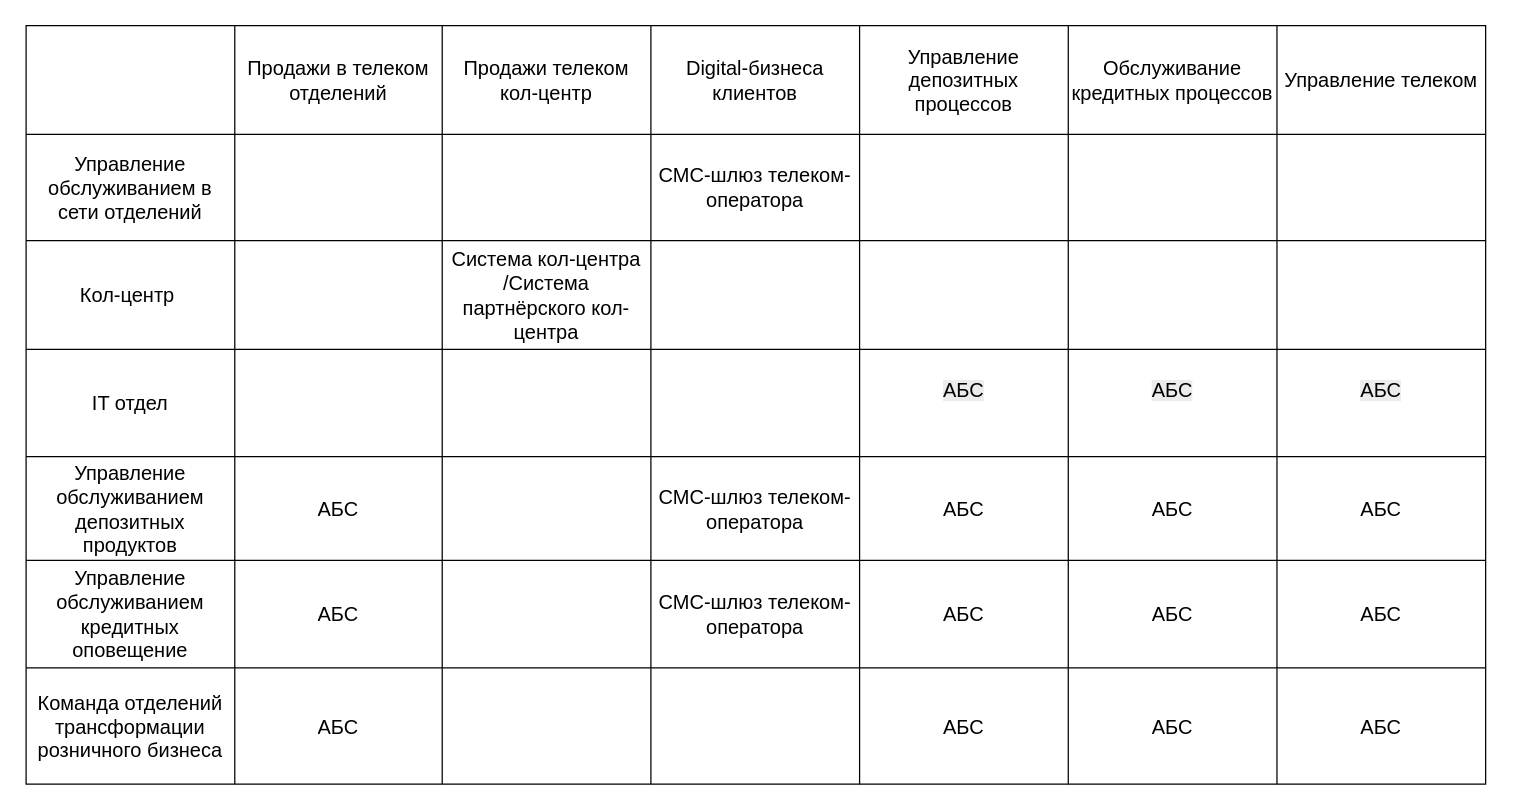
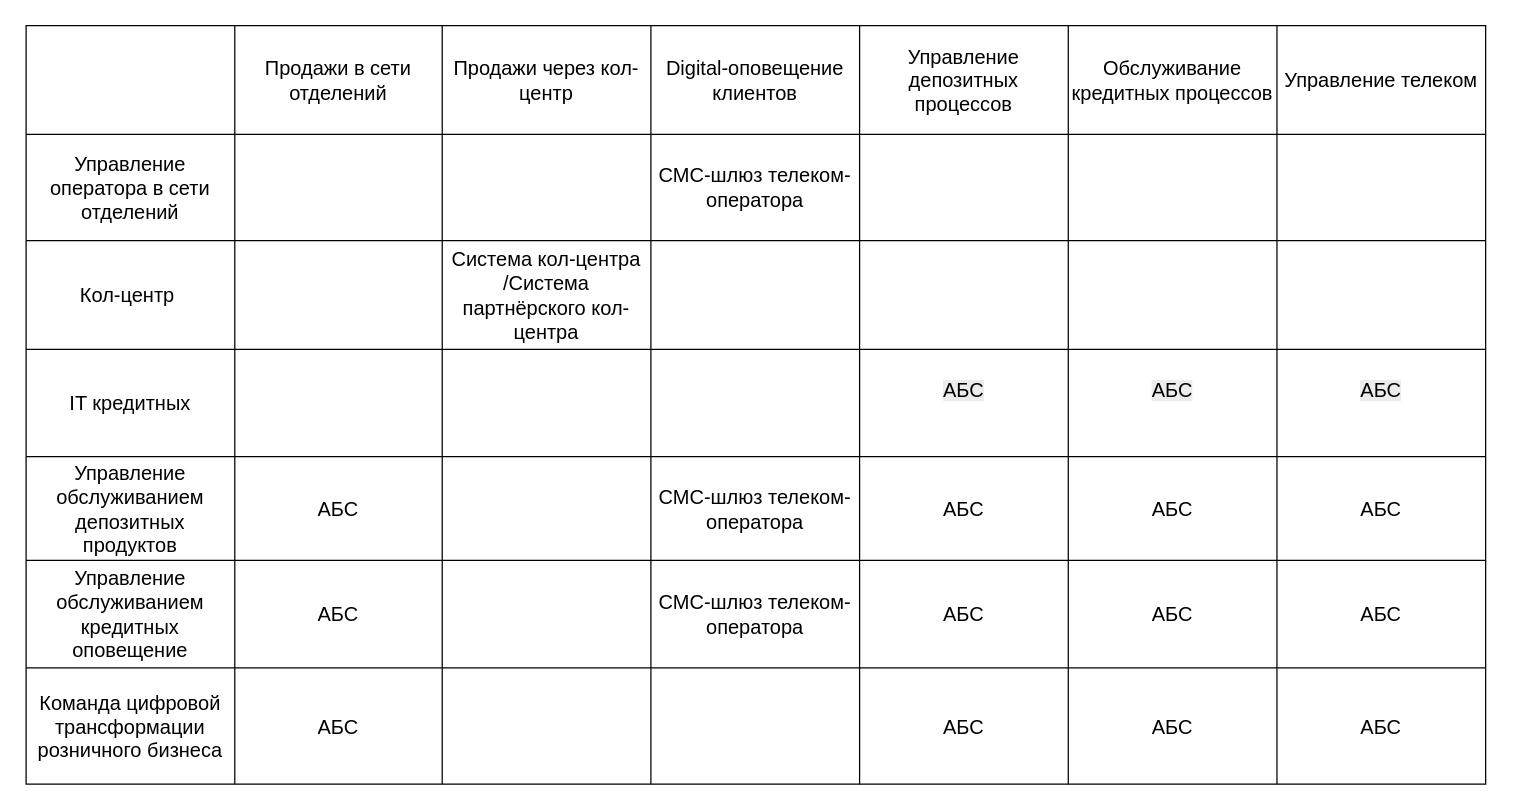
node "Продажи в телеком отделений": label "Продажи в телеком отделений" -> "Продажи в сети отделений"
node "Продажи телеком кол-центр": label "Продажи телеком кол-центр" -> "Продажи через кол-центр"
node "Digital-бизнеса клиентов": label "Digital-бизнеса клиентов" -> "Digital-оповещение клиентов"
node "Управление обслуживанием в сети отделений": label "Управление обслуживанием в сети отделений" -> "Управление оператора в сети отделений"
node "IT отдел": label "IT отдел" -> "IT кредитных"
node "Команда отделений трансформации розничного бизнеса": label "Команда отделений трансформации розничного бизнеса" -> "Команда цифровой трансформации розничного бизнеса"
